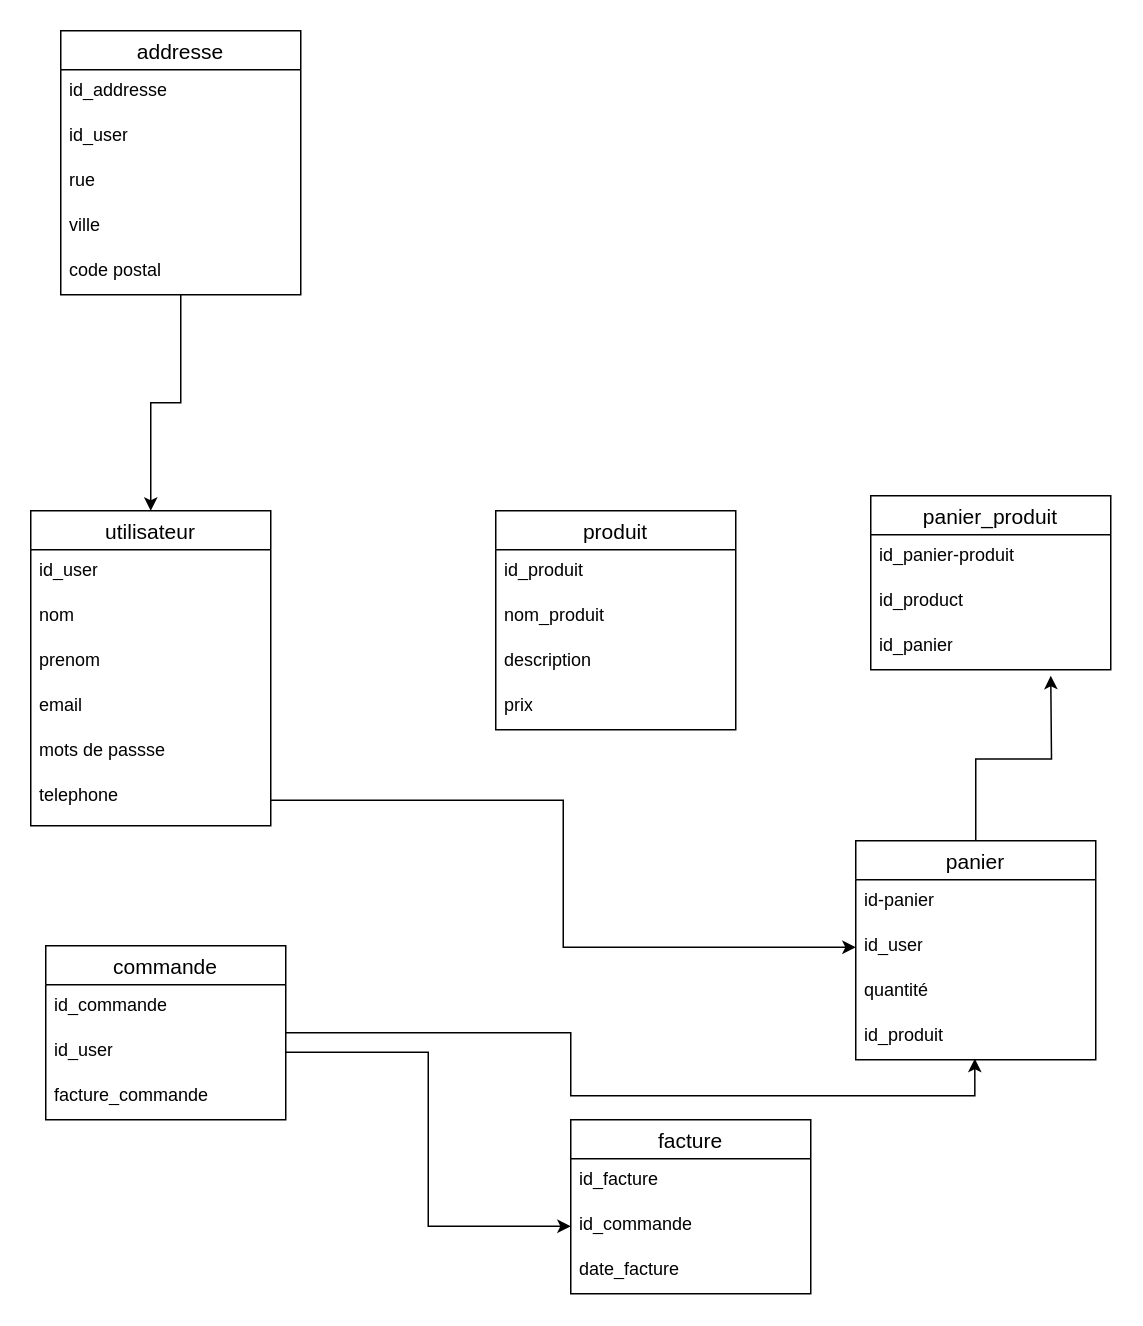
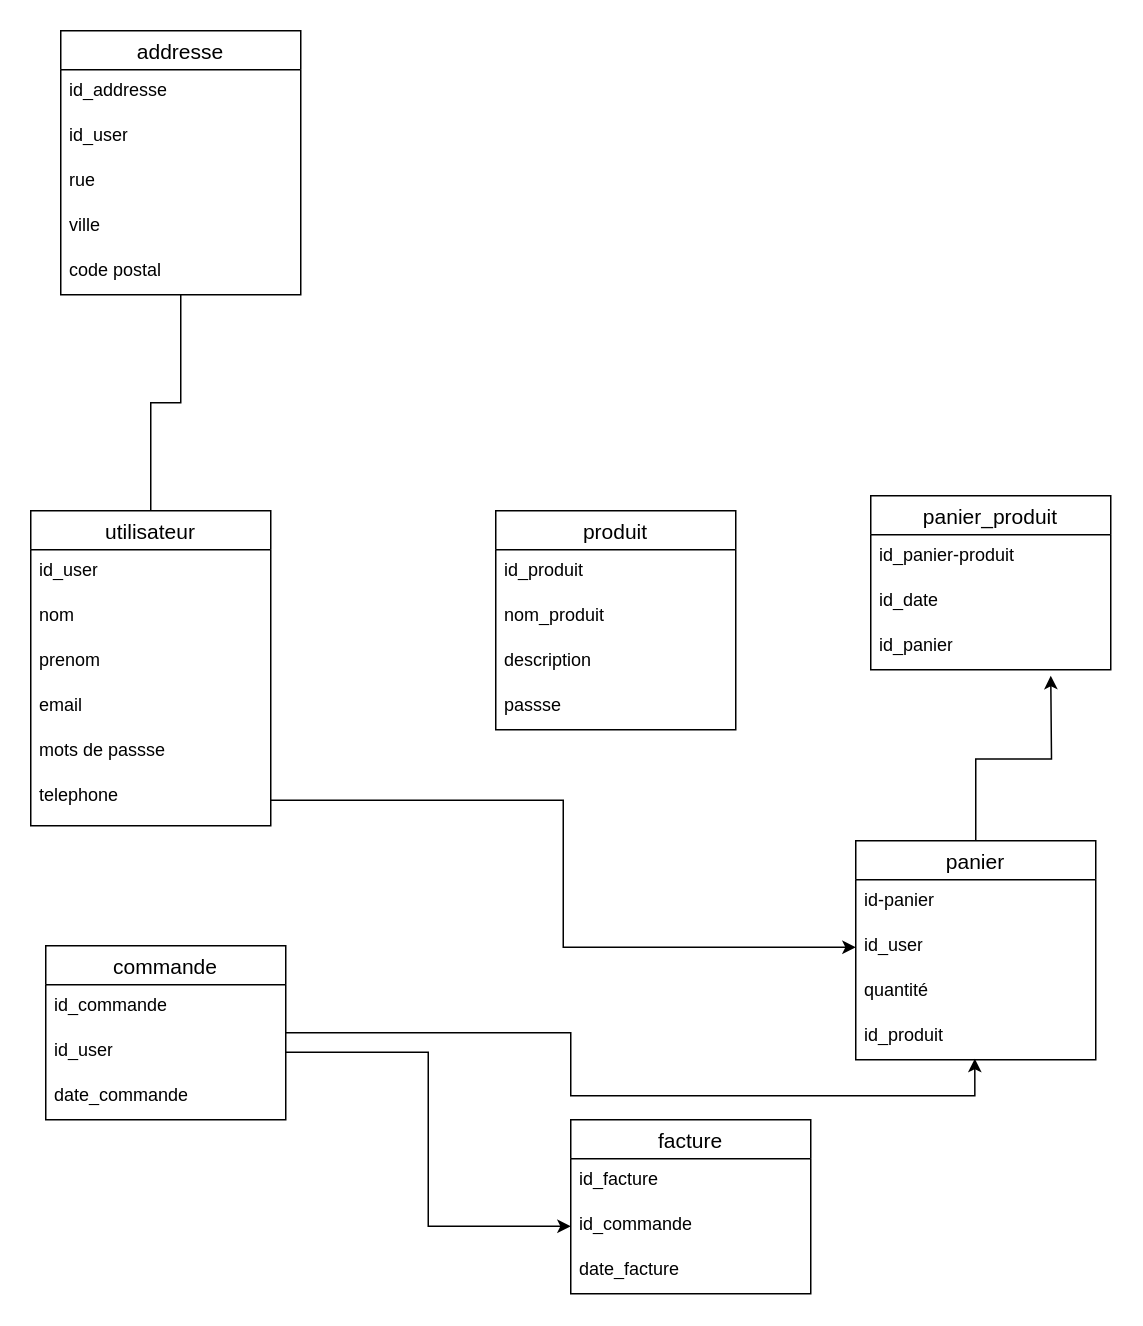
edge "addresse" -> "utilisateur": arrowhead classic -> none
node "id_product": label "id_product" -> "id_date"
node "prix": label "prix" -> "passse"
node "facture_commande": label "facture_commande" -> "date_commande"
